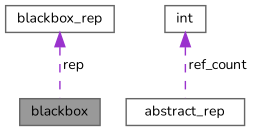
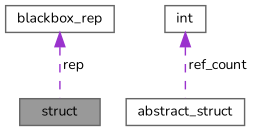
node "blackbox": label "blackbox" -> "struct"
node "abstract_rep": label "abstract_rep" -> "abstract_struct"
